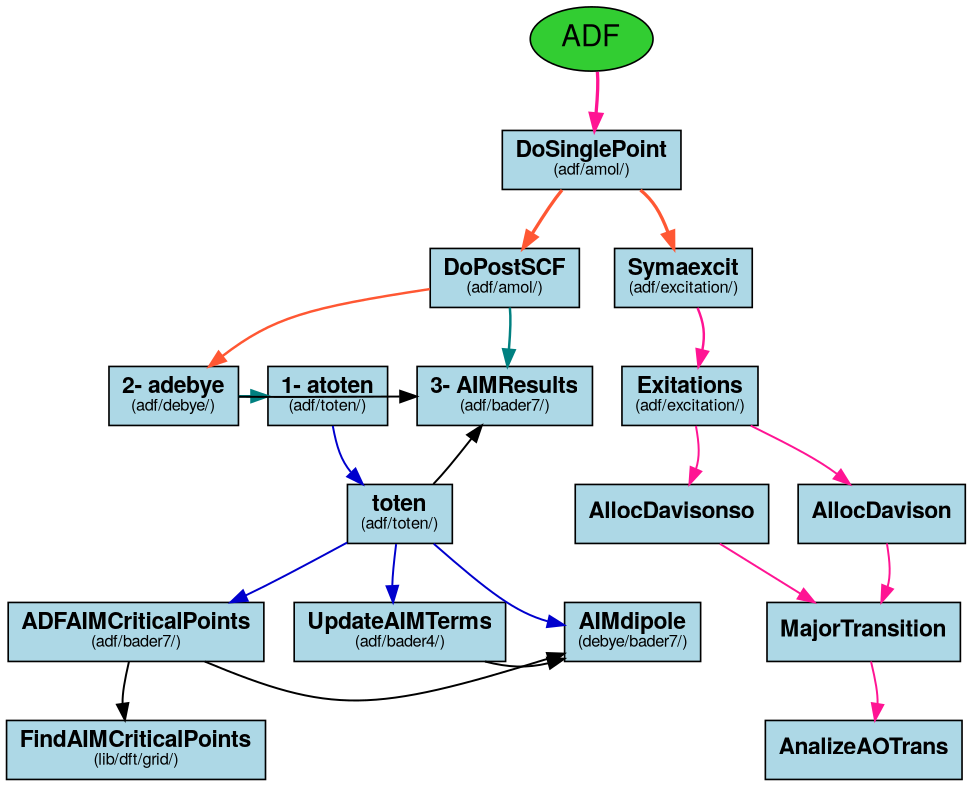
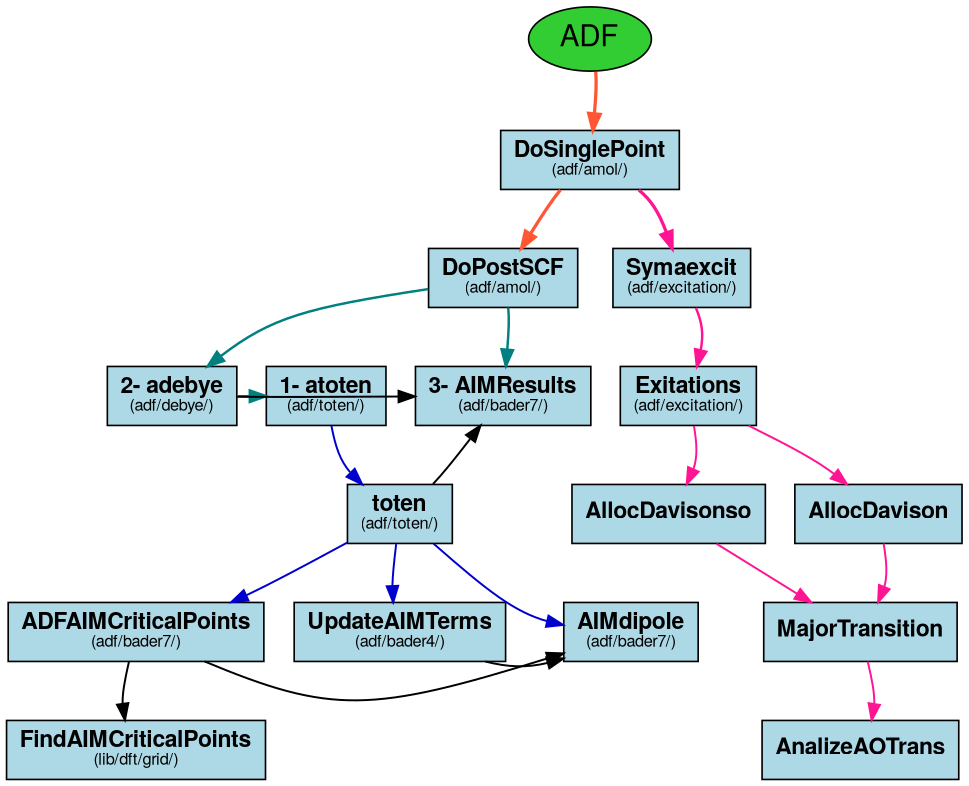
edge "ADF" -> "DoSinglePoint": color #ff1493 -> #ff5733
edge "DoSinglePoint" -> "Symaexcit": color #ff5733 -> #ff1493
edge "DoPostSCF" -> "2- adebye": color #ff5733 -> #008080
node "AIMdipole": text "(debye/bader7/)" -> "(adf/bader7/)"
